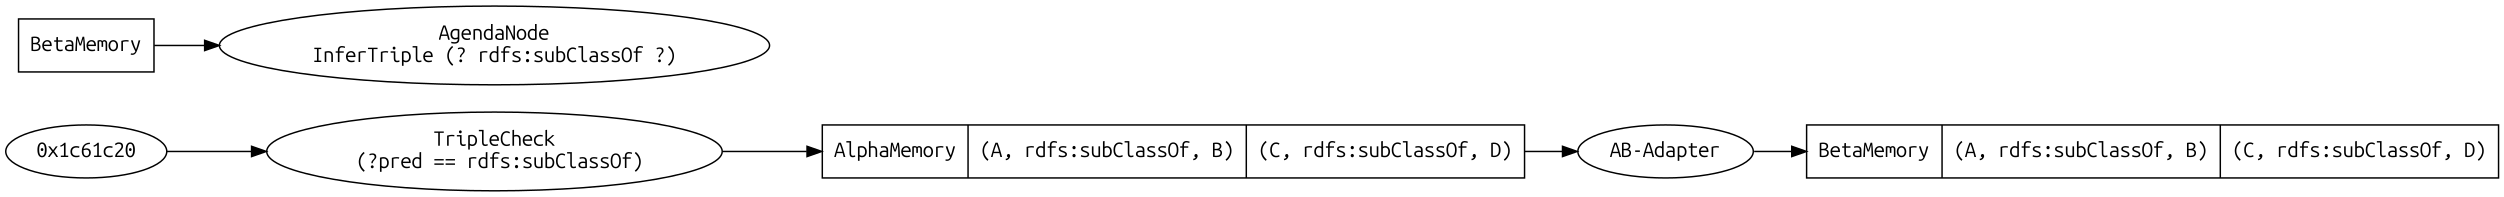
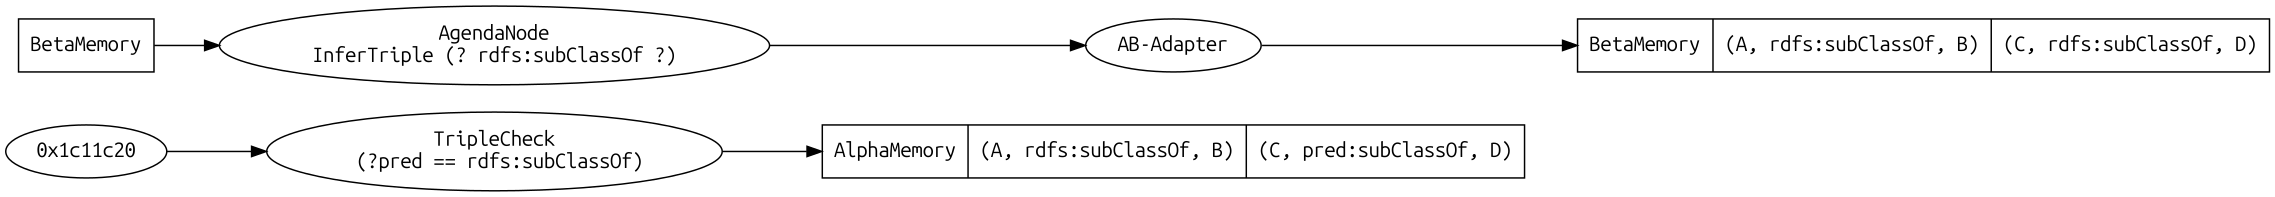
node "0x1c61c20": label "0x1c61c20" -> "0x1c11c20"
node "AlphaMemory": text "(C, rdfs:subClassOf, D)" -> "(C, pred:subClassOf, D)"
edge "AlphaMemory" -> "AB-Adapter": now "AgendaNode InferTriple (? rdfs:subClassOf ?)" -> "AB-Adapter"
